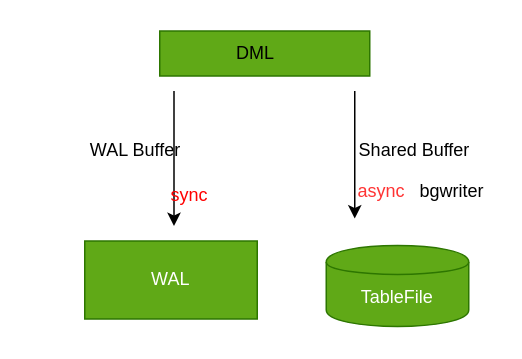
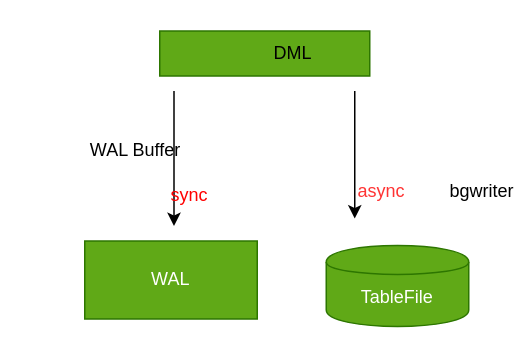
node "DML": moved (256, 53) -> (293, 53)
node "Shared Buffer": removed
node "bgwriter": moved (452, 191) -> (482, 191)
